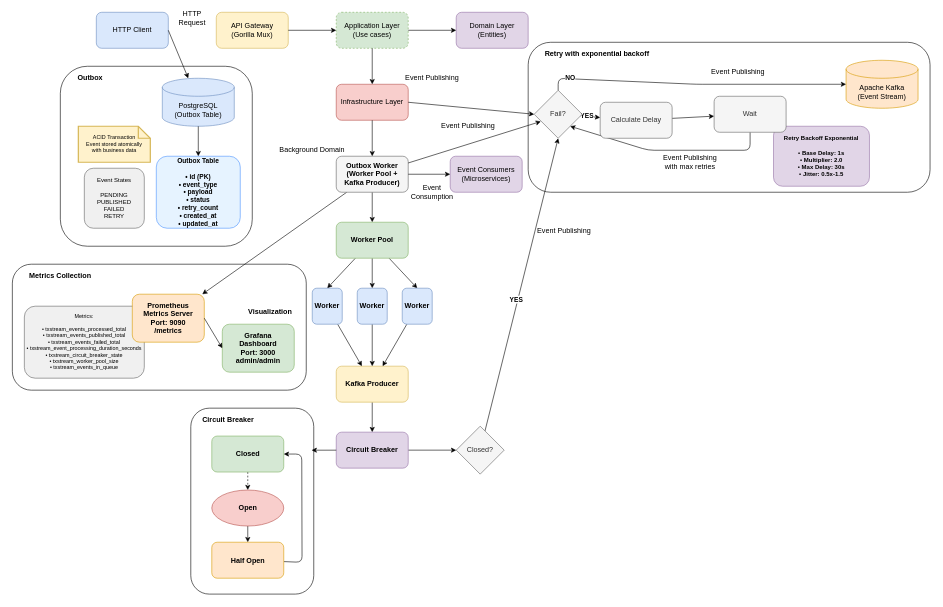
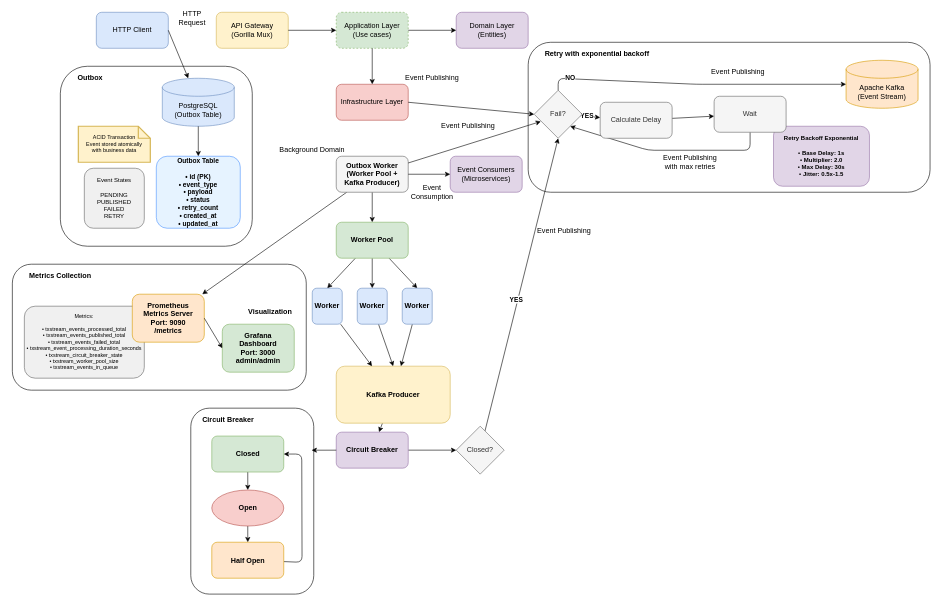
edge "Infrastructure Layer" -> "Outbox Worker (Worker Pool + Kafka Producer)": removed
node "Kafka Producer": size 72x36 -> 114x57
edge "Closed" -> "Open": style dashed -> solid
